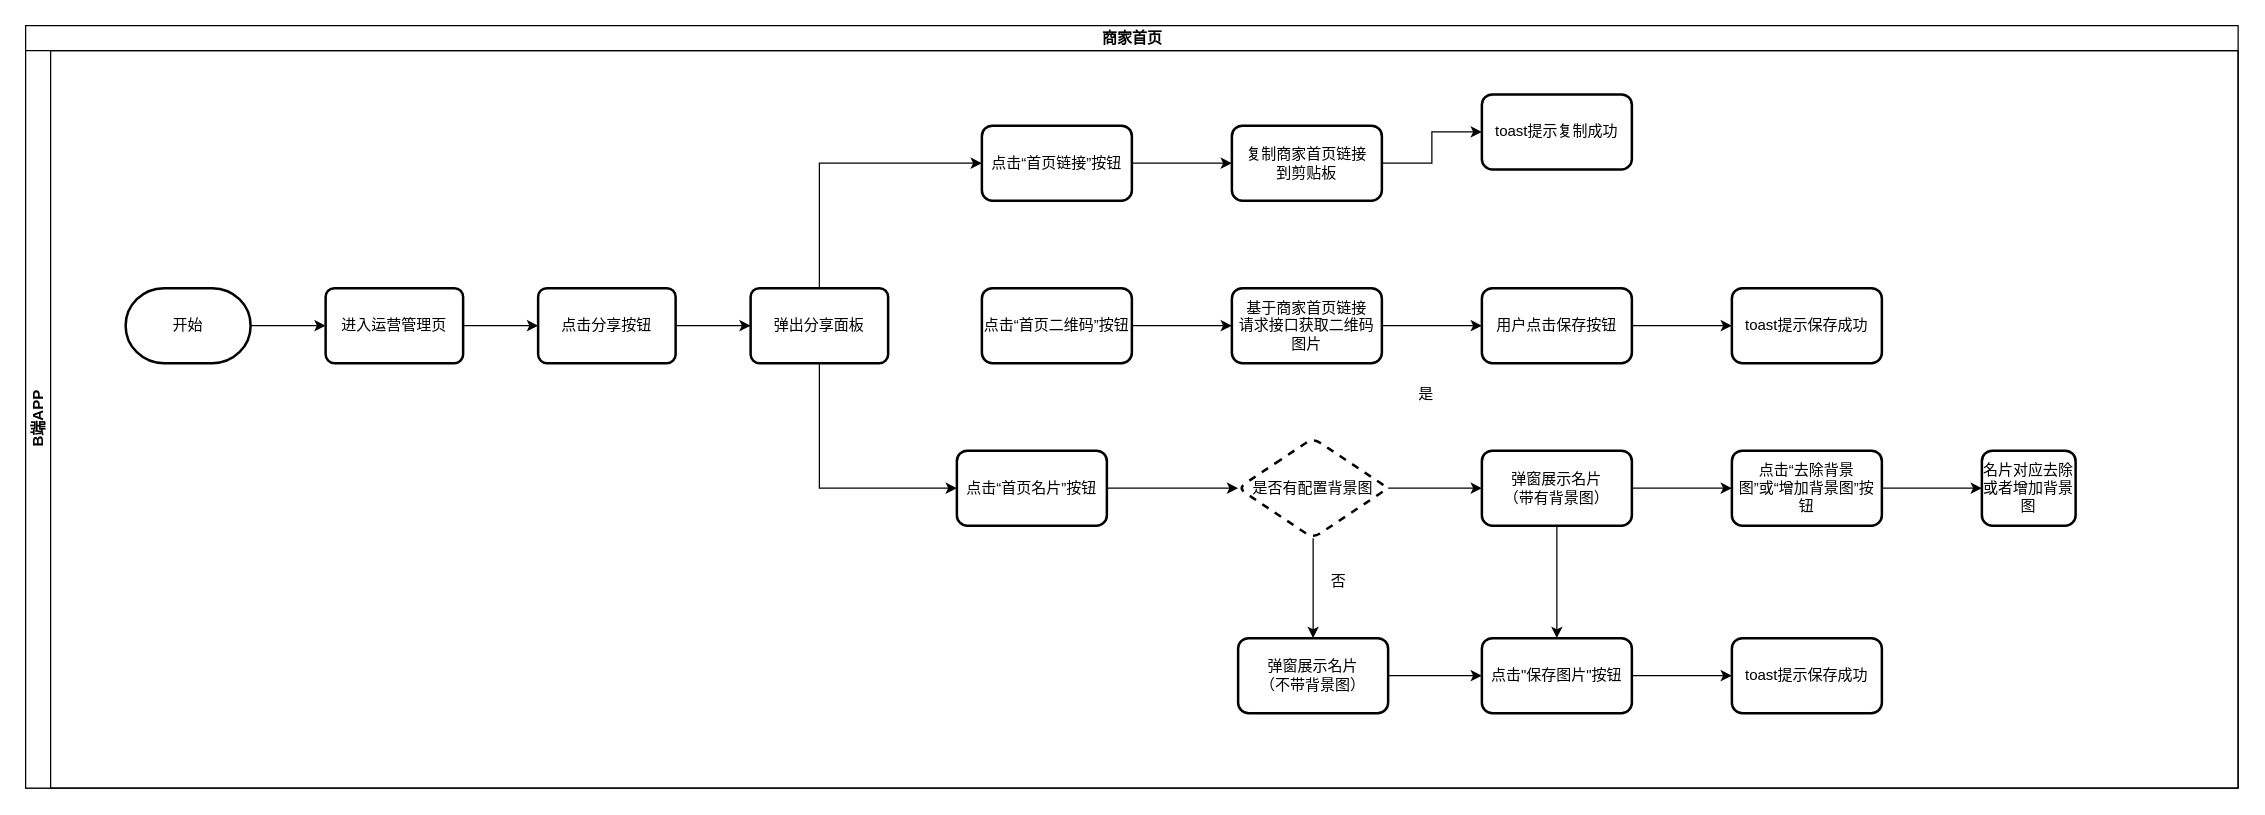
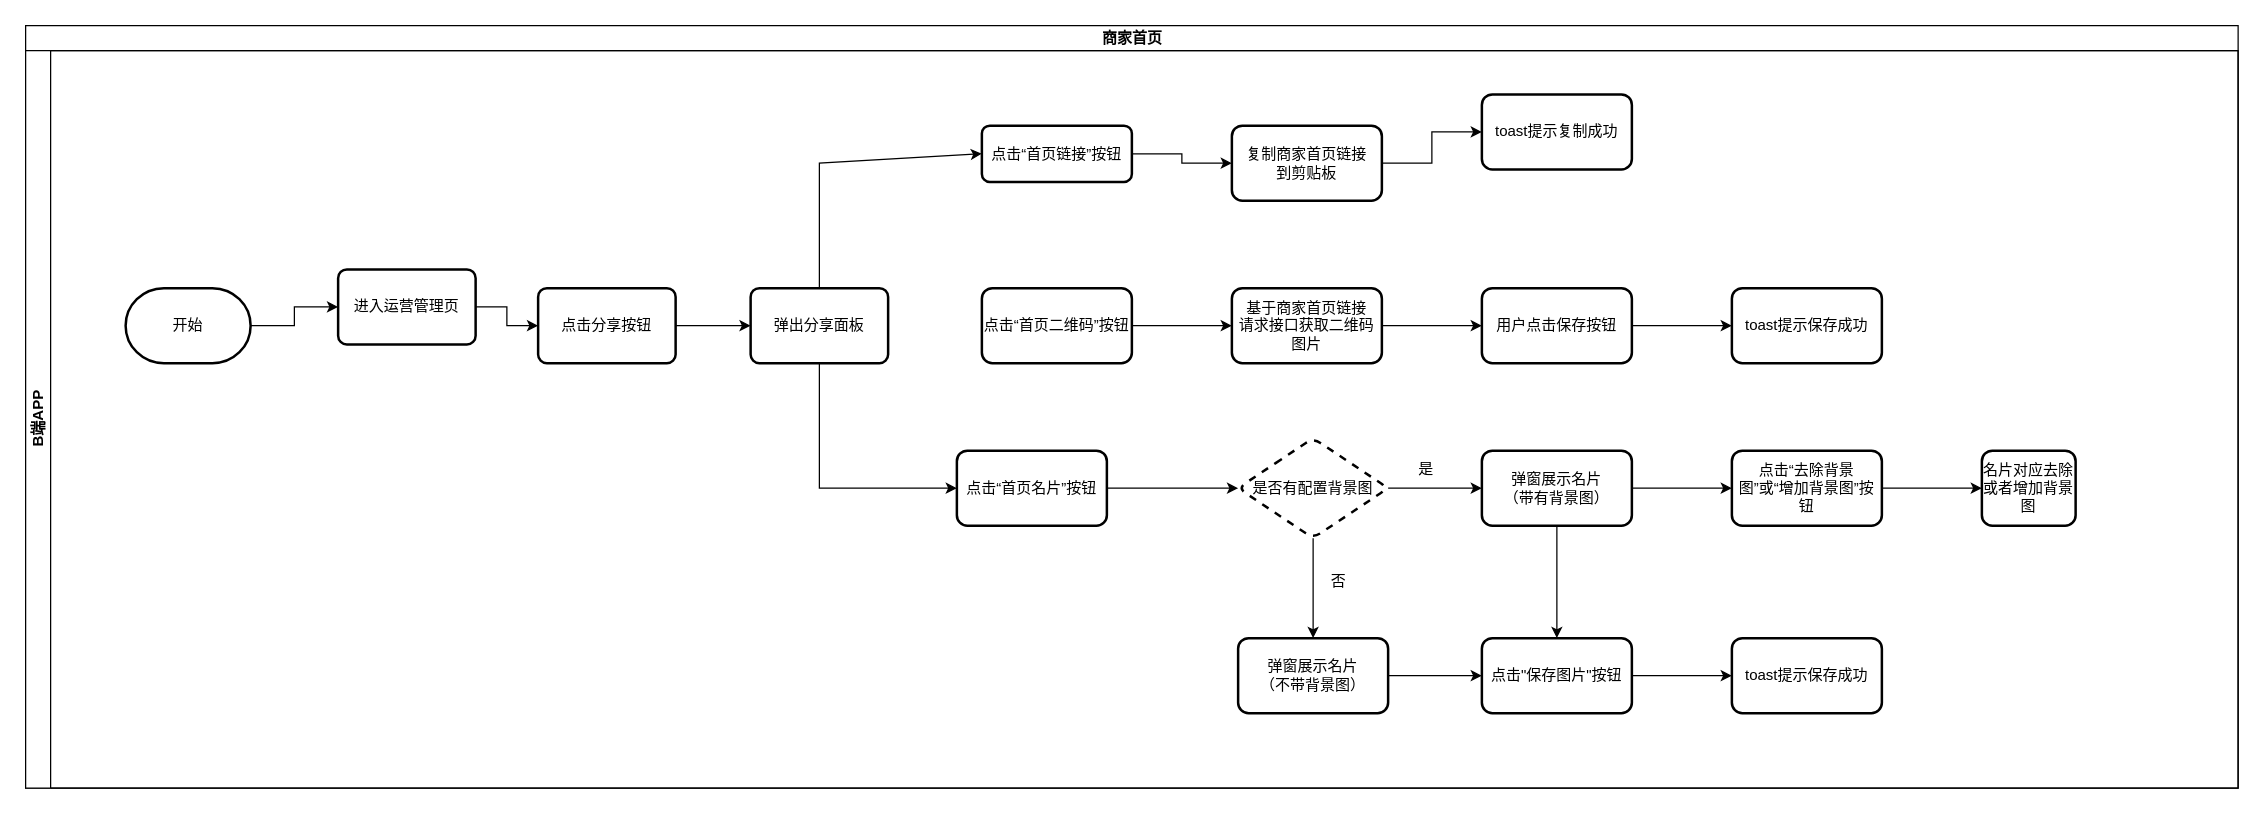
node "点击“首页链接”按钮": size 150x75 -> 150x56
node "进入运营管理页": moved (394, 326) -> (407, 307)
node "是": moved (1426, 394) -> (1426, 469)
